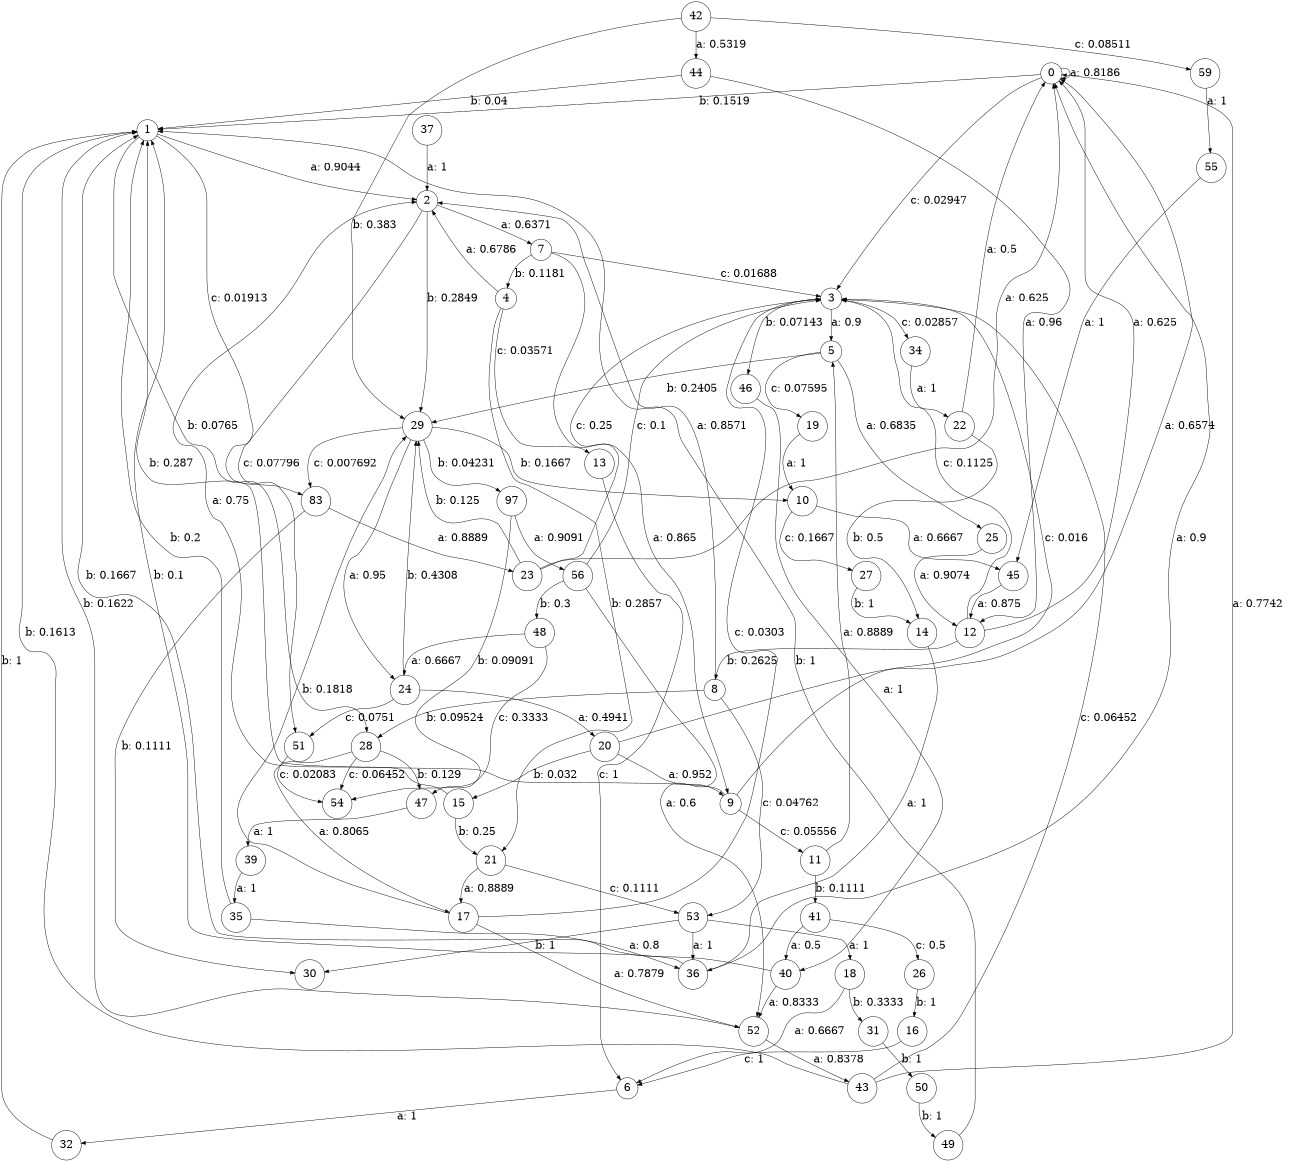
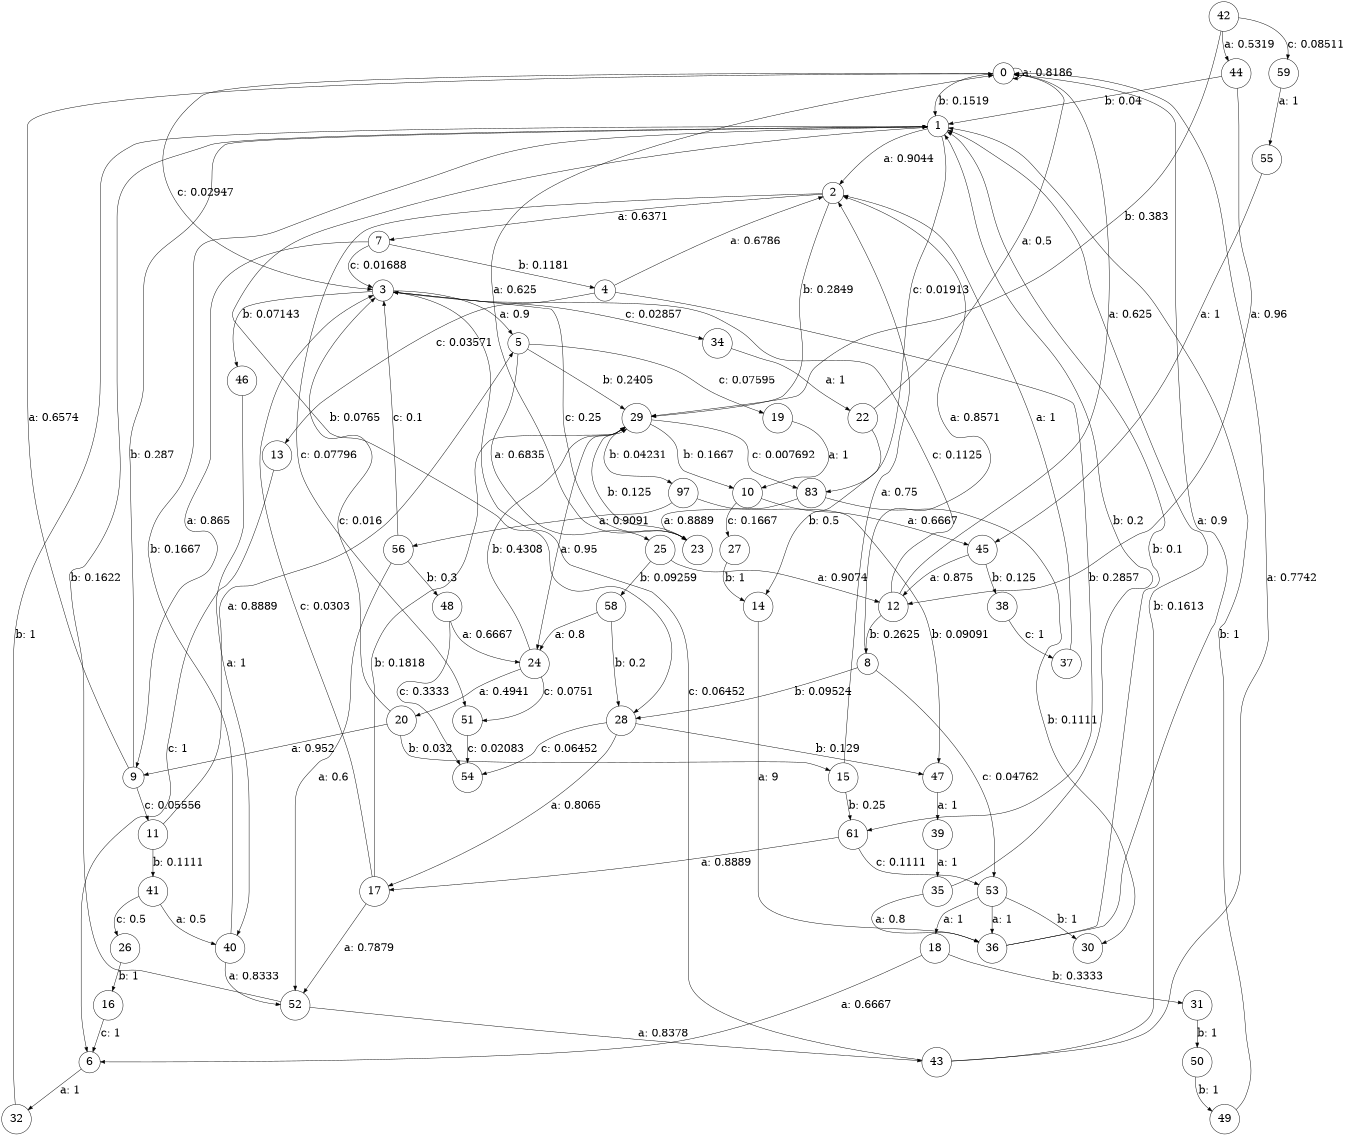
edge "23" -> "3": reversed
node "58": added
node "38": added
edge "14" -> "36": label "a: 1        " -> "a: 9        "
node "21": label "21" -> "61"
